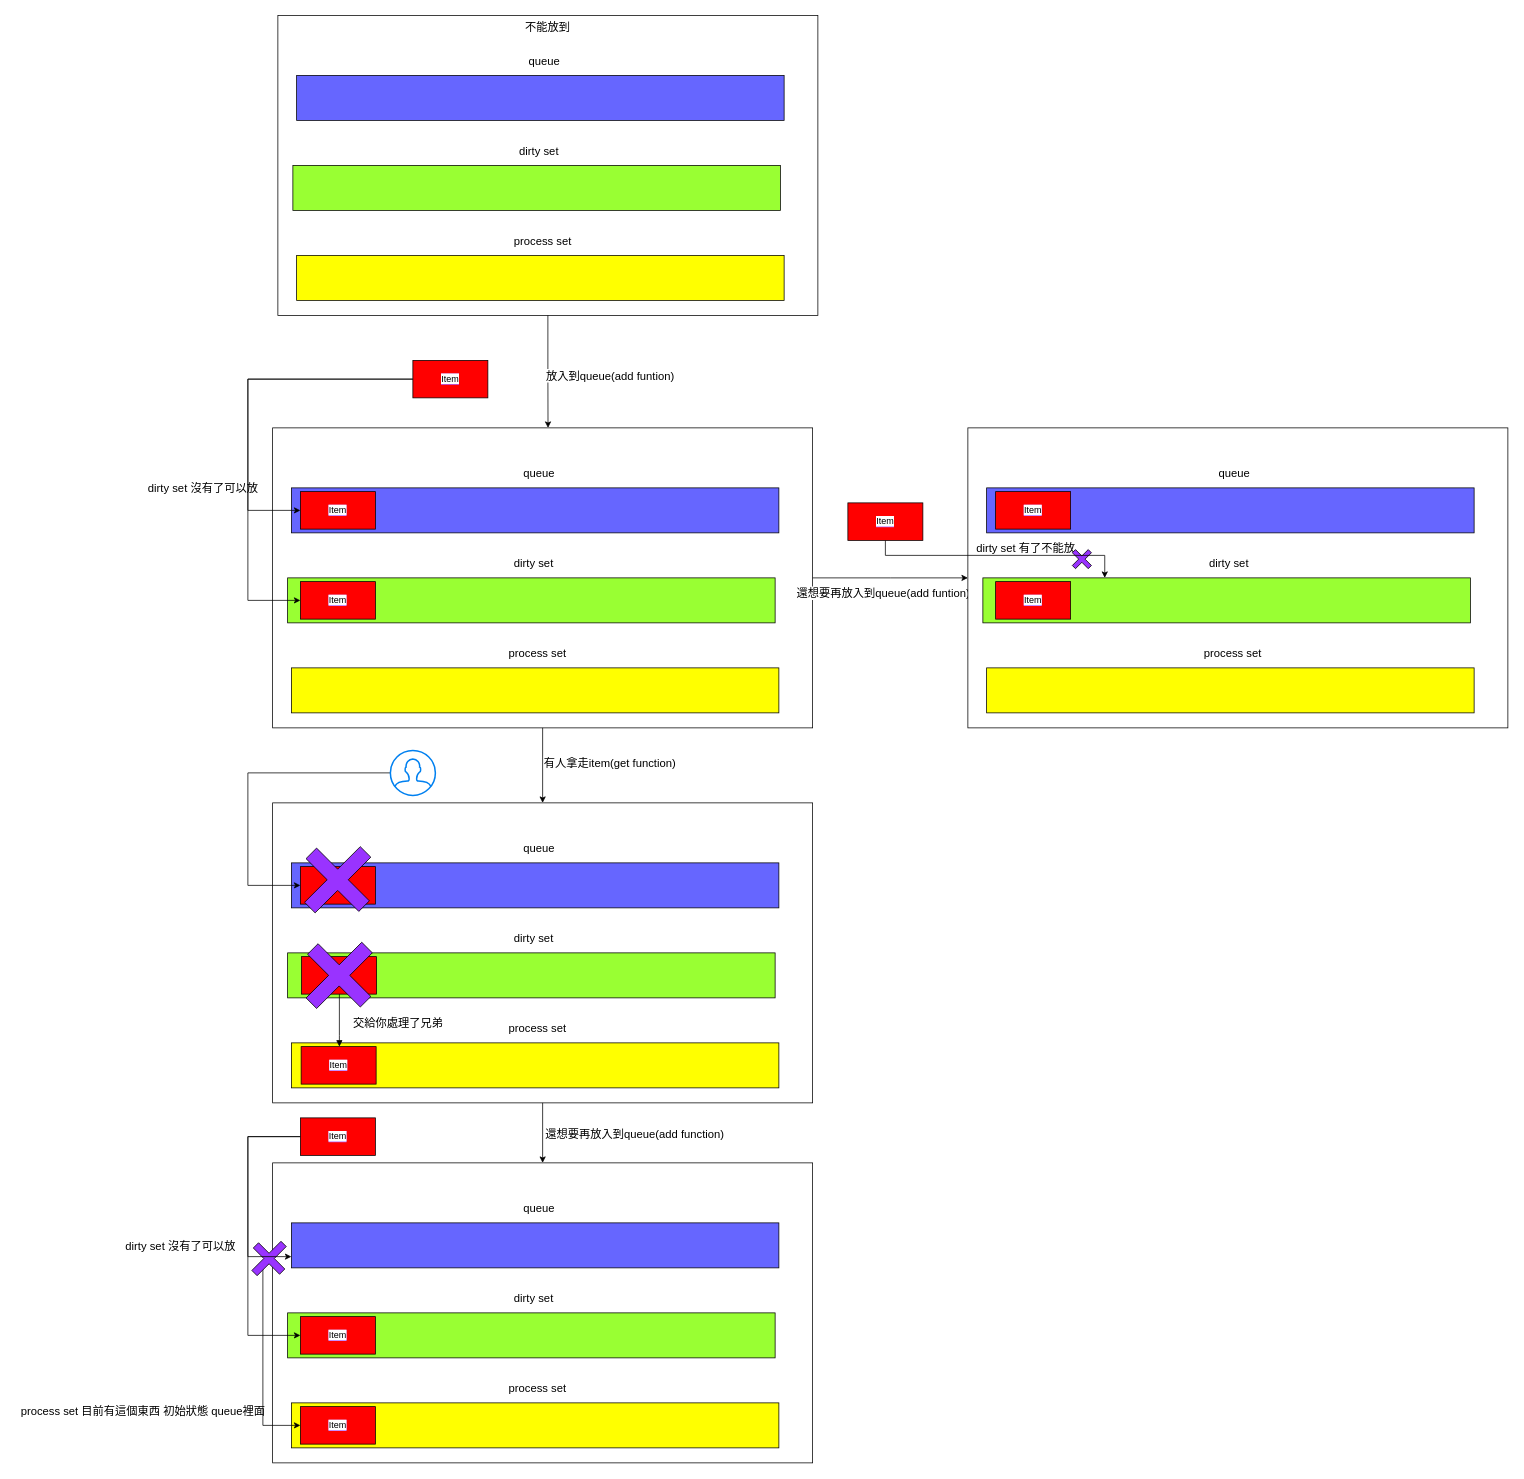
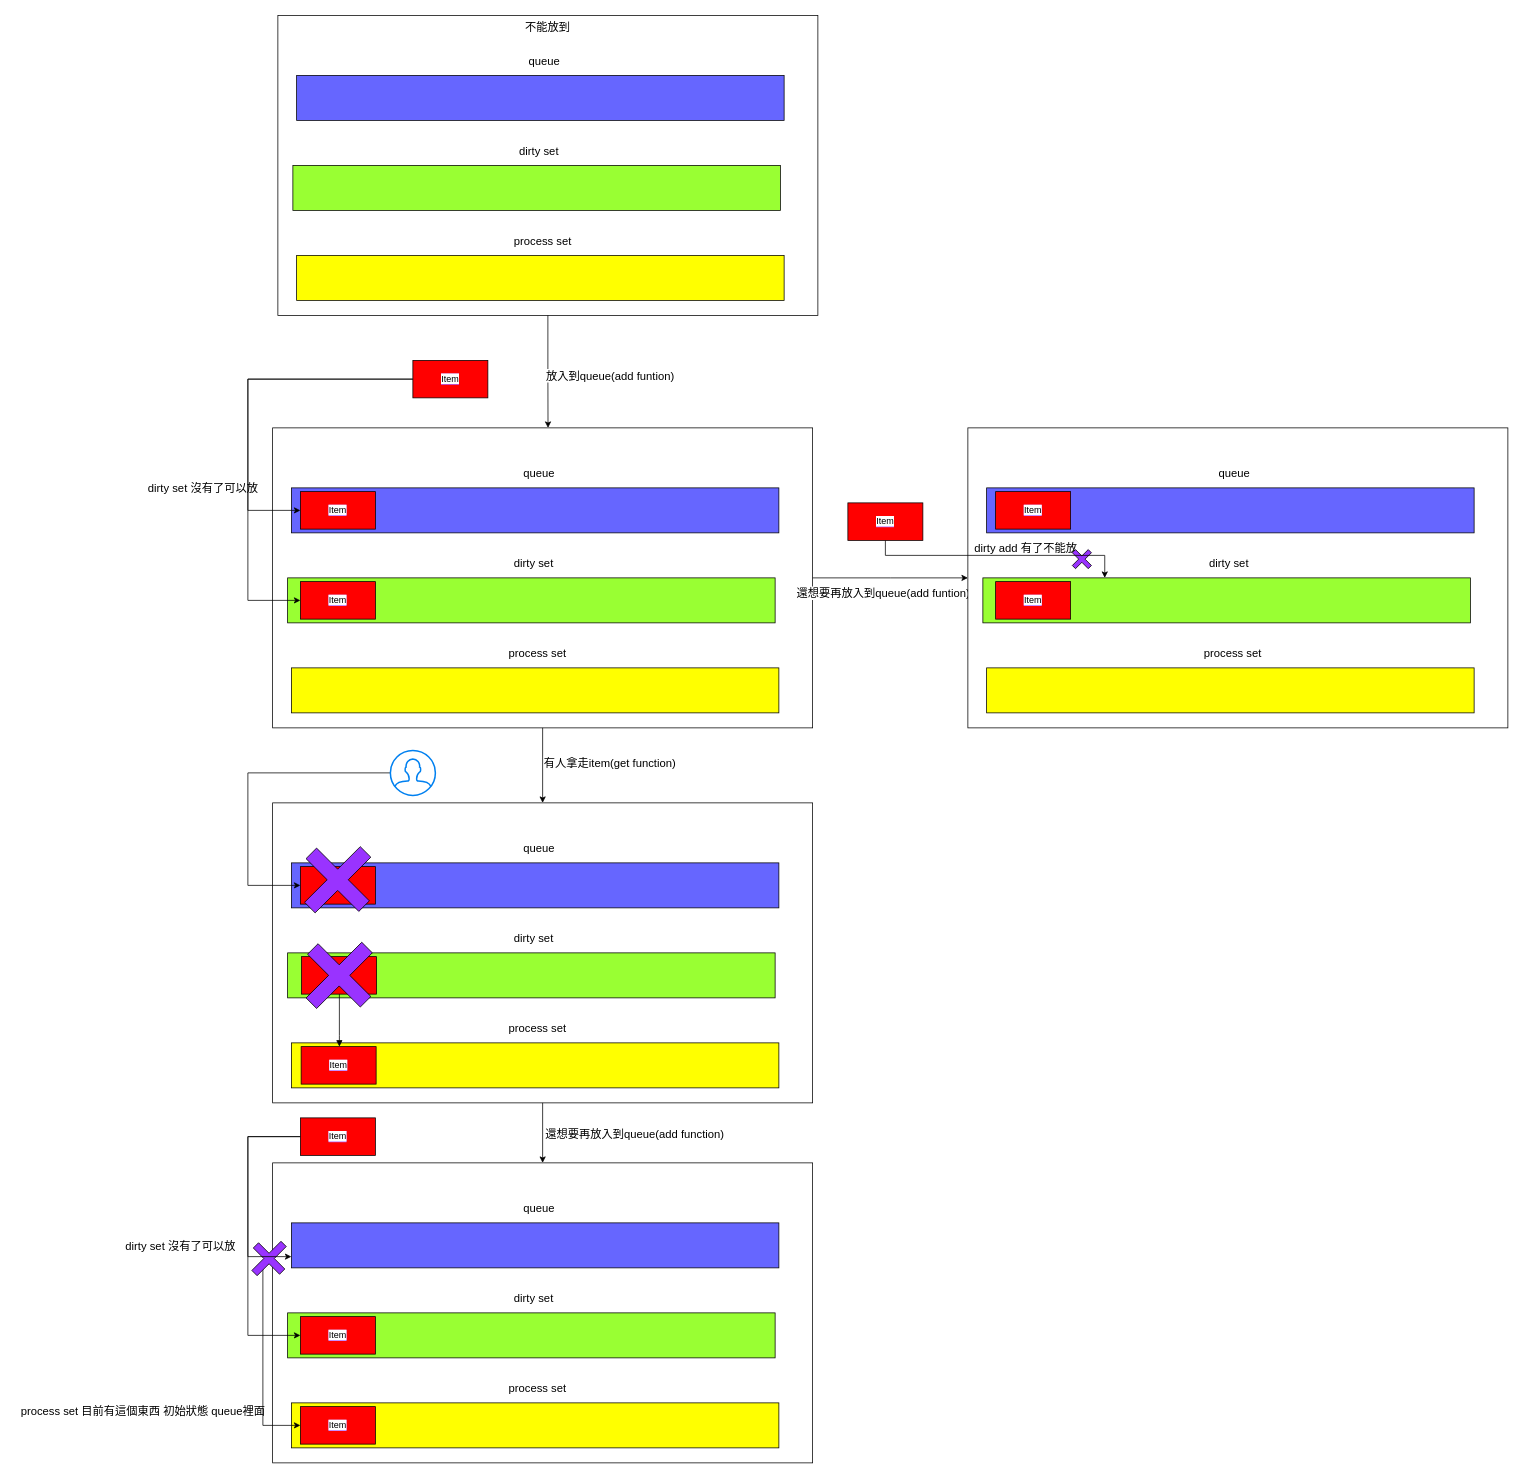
node "dirty set 有了不能放": label "dirty set 有了不能放" -> "dirty add 有了不能放"
node "交給你處理了兄弟": removed
